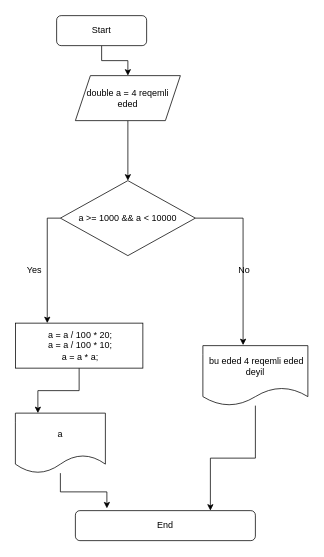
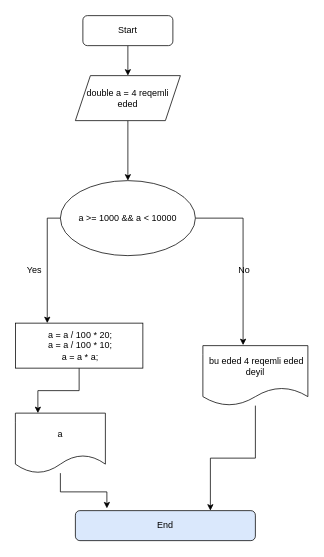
node "Start": moved (102, 30) -> (128, 30)
node "a >= 1000 && a < 10000": shape diamond -> ellipse
node "End": fillcolor #ffffff -> #dae8fc
